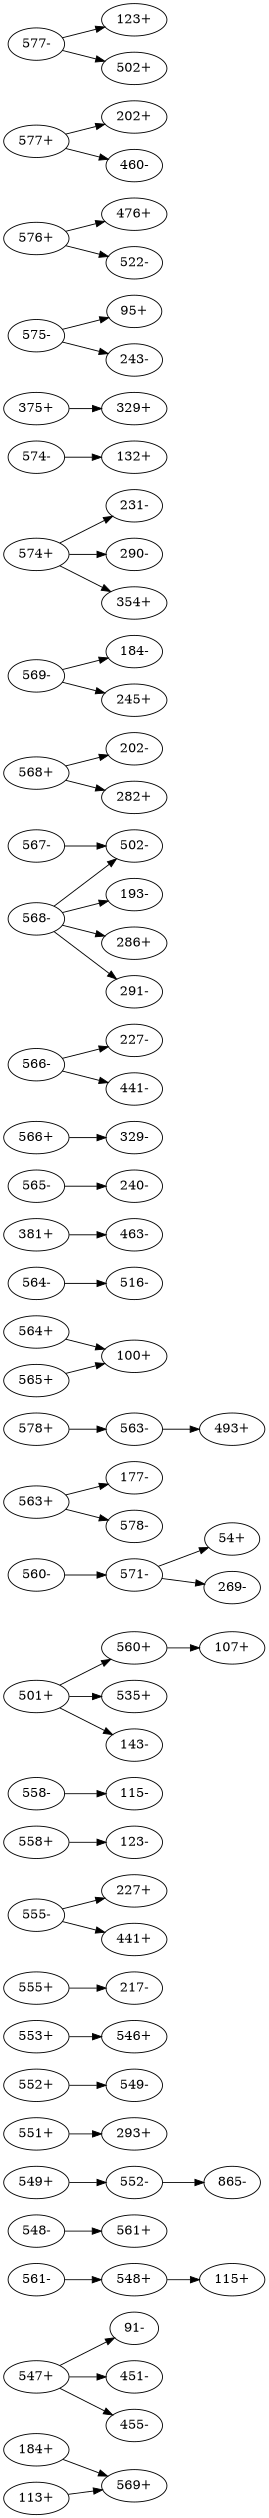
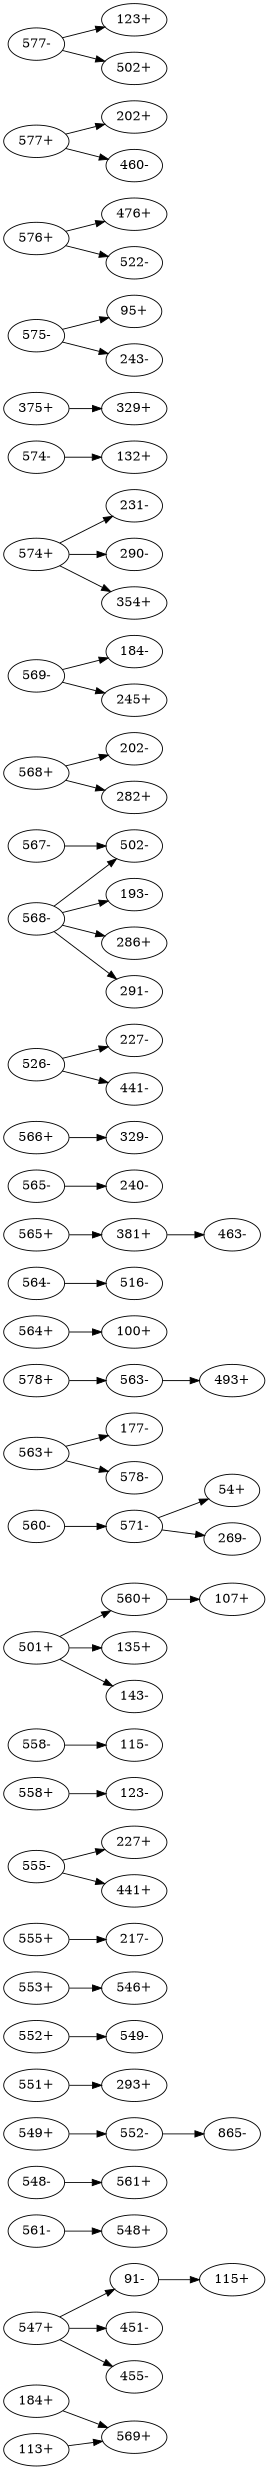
node "566-": label "566-" -> "526-"
edge "565+" -> "100+": now "565+" -> "381+"
node "535+": label "535+" -> "135+"
edge "548+" -> "115+": now "91-" -> "115+"
